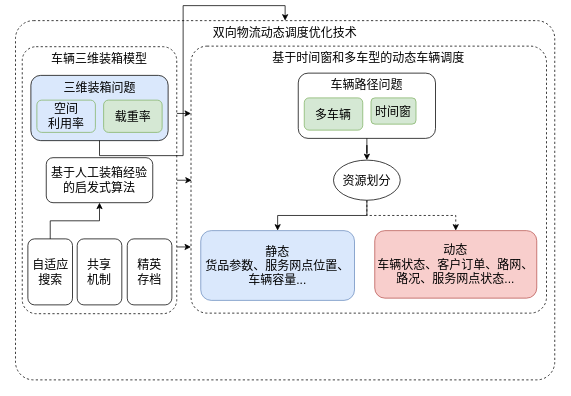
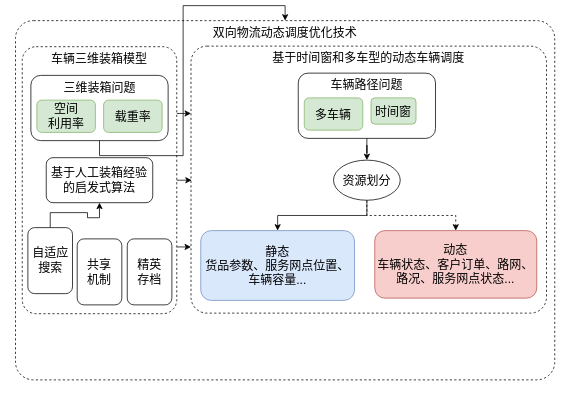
node "三维装箱问题": fillcolor #dae8fc -> #ffffff
node "空间 利用率": fillcolor #dae8fc -> #d5e8d4
node "自适应搜索": moved (50, 272) -> (50, 261)
